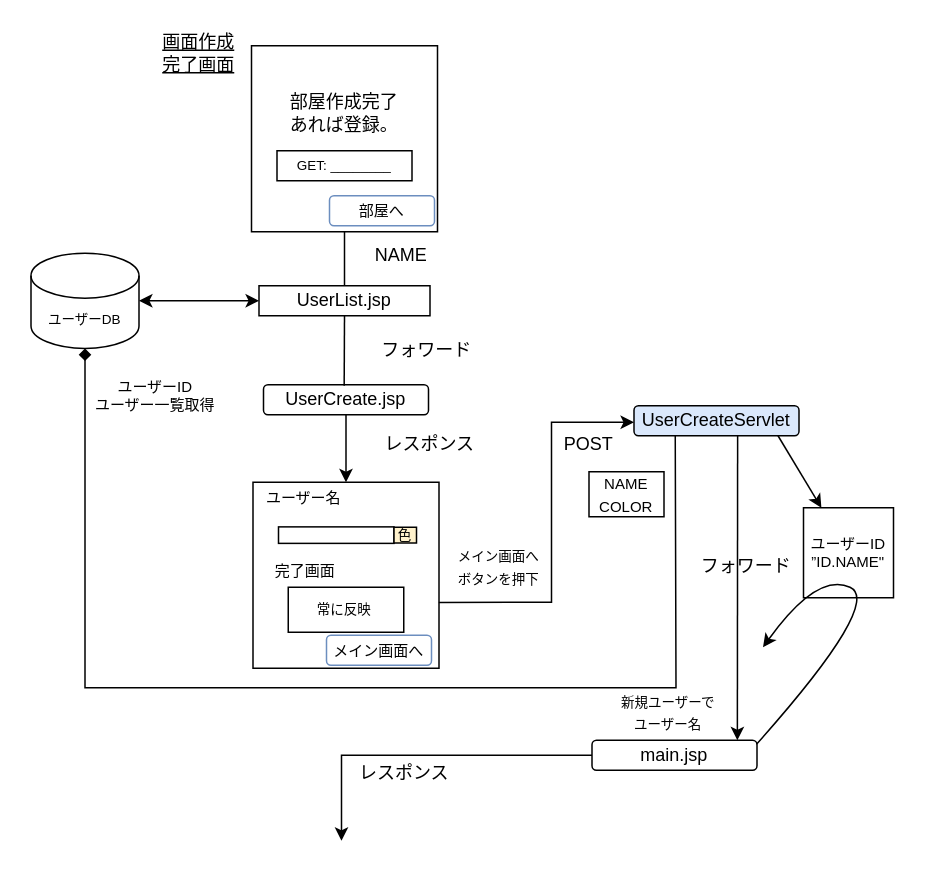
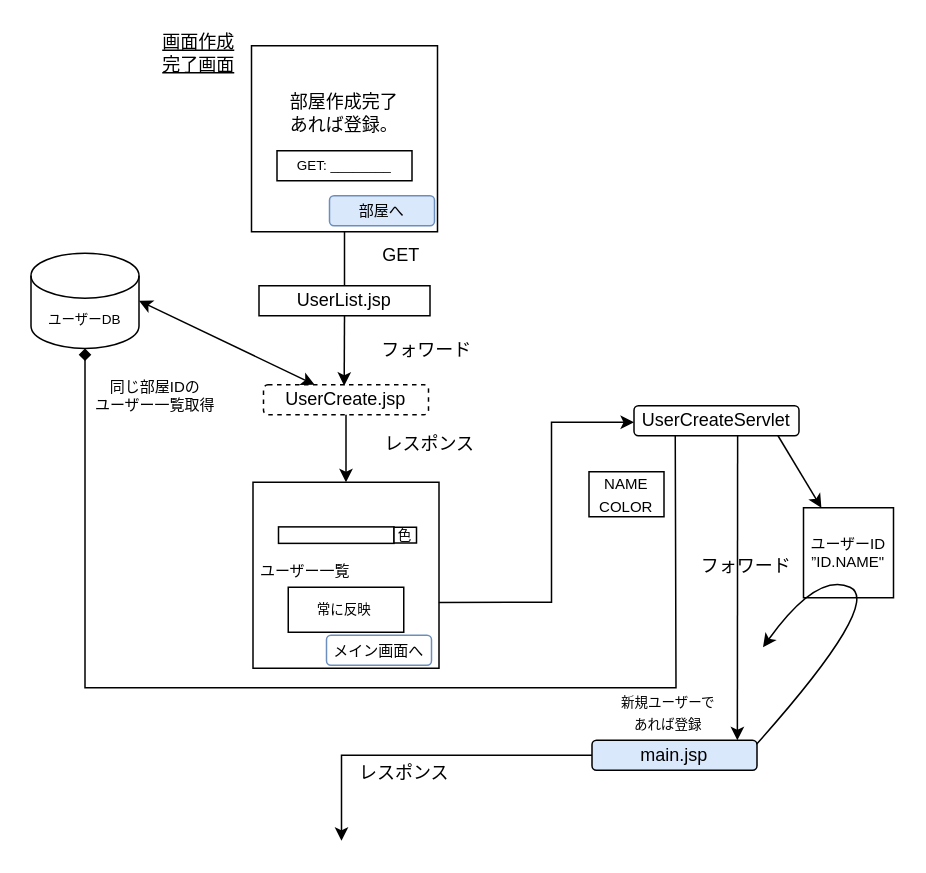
node "部屋へ": fillcolor #ffffff -> #dae8fc
node "NAME": label "NAME" -> "GET"
edge "ユーザーDB" -- "UserList.jsp": now "ユーザーDB" -- "UserCreate.jsp"
edge "UserList.jsp" -- "UserCreate.jsp": arrowhead none -> classic
node "ユーザーID ユーザー一覧取得": label "ユーザーID ユーザー一覧取得" -> "同じ部屋IDの ユーザー一覧取得"
node "UserCreate.jsp": style solid -> dashed
node "UserCreateServlet": fillcolor #dae8fc -> #ffffff
node "POST": removed
node "ユーザー名": removed
node "色": fillcolor #fff2cc -> #ffffff
node "メイン画面へボタンを押下": removed
node "完了画面": label "完了画面" -> "ユーザー一覧"
node "新規ユーザーで ユーザー名": label "新規ユーザーで ユーザー名" -> "新規ユーザーで あれば登録"
node "main.jsp": fillcolor #ffffff -> #dae8fc
